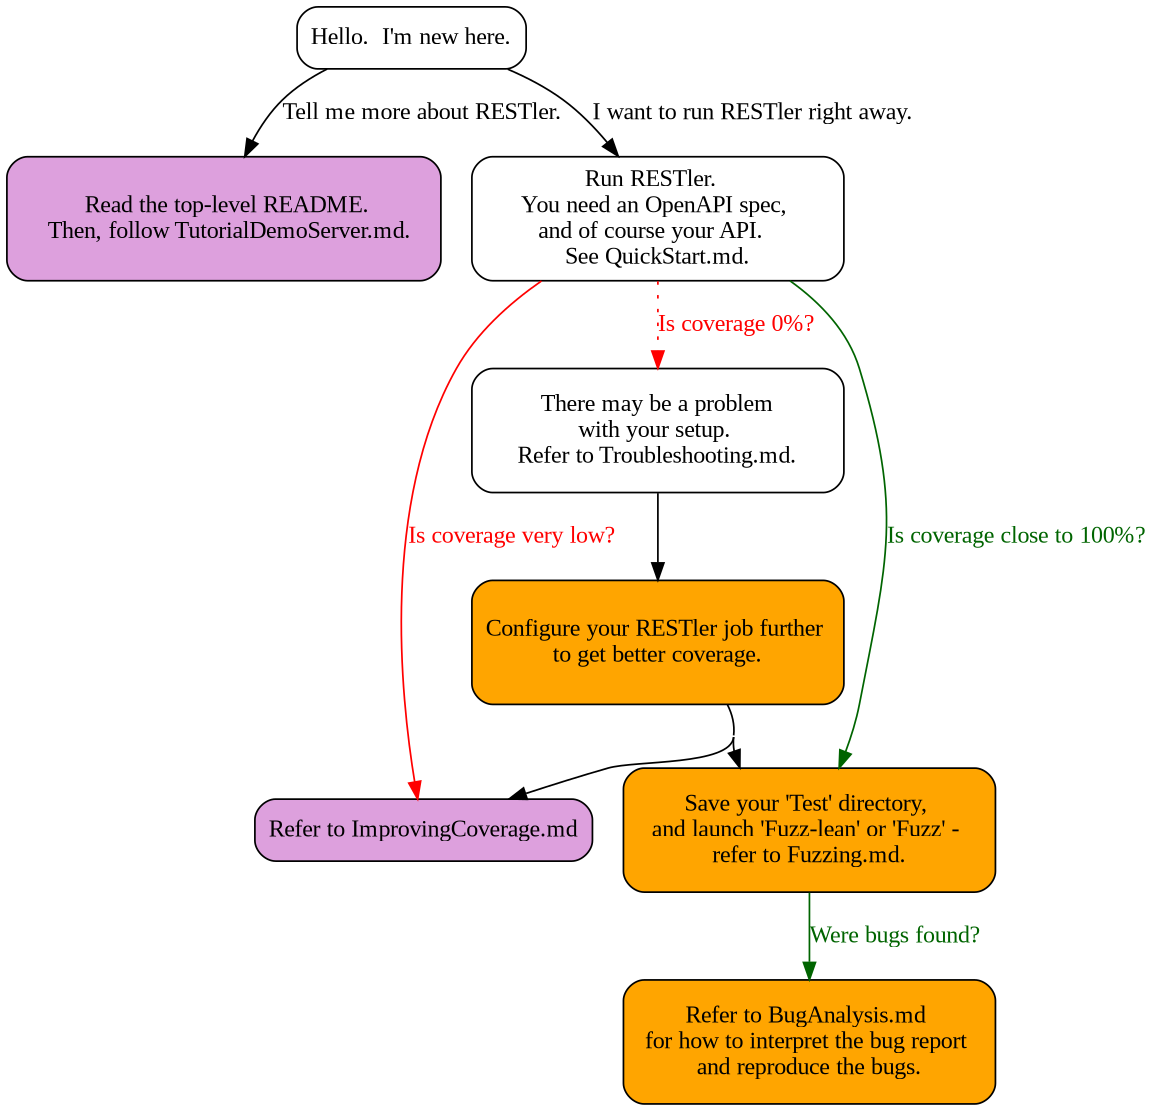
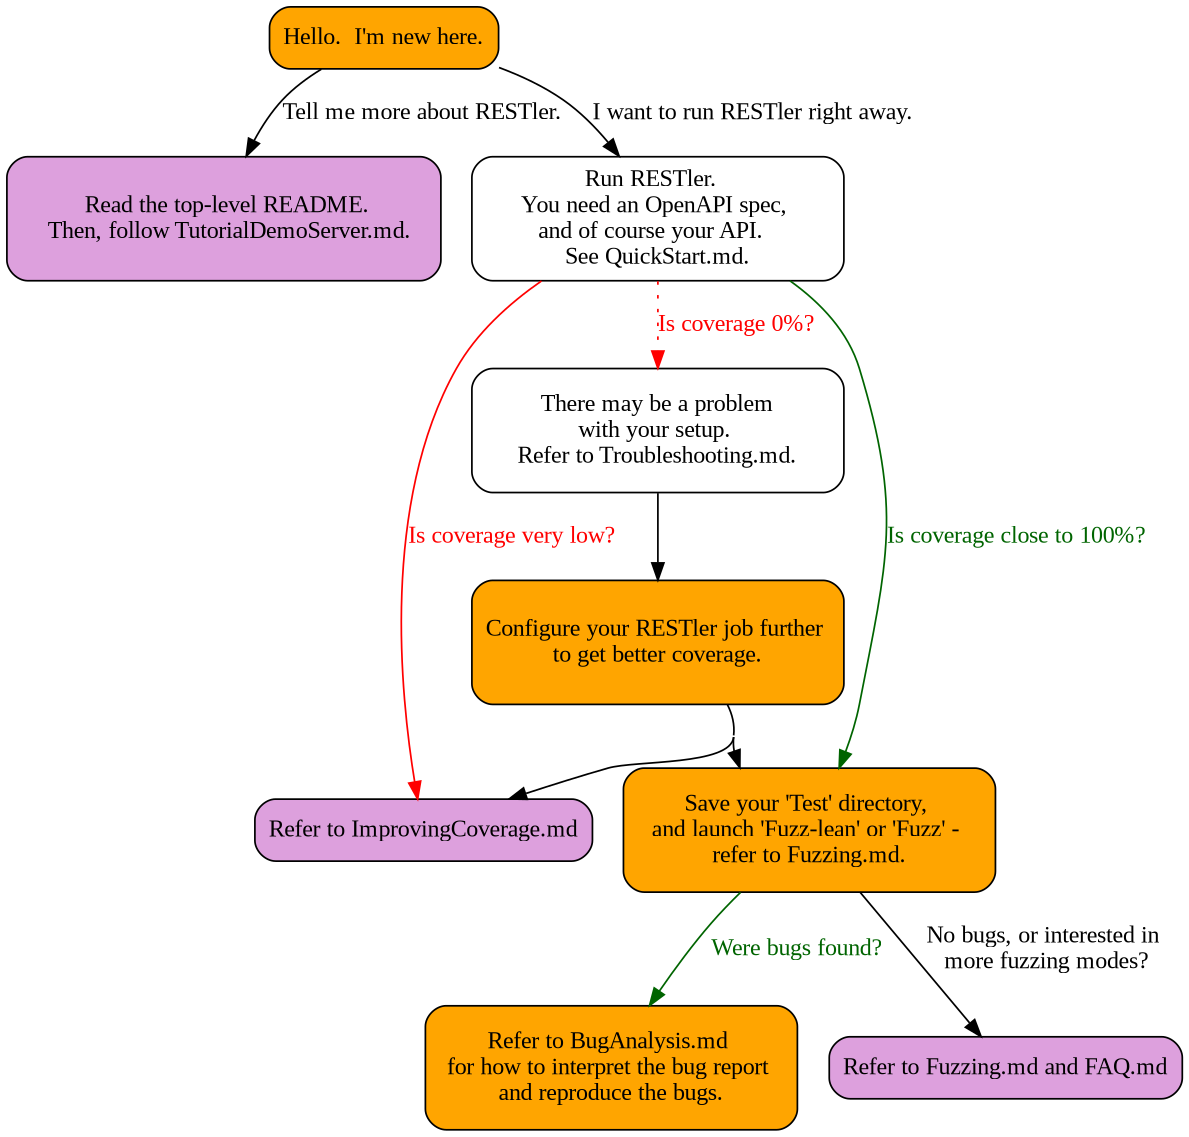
node "Hello.  I'm new here.": fillcolor white -> orange
node "Refer to Fuzzing.md and FAQ.md": added
